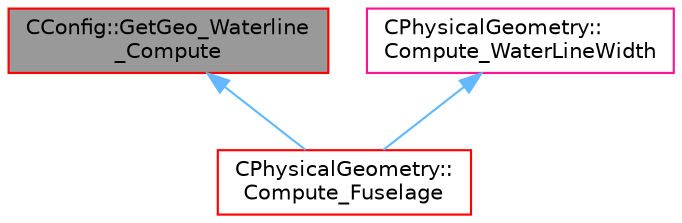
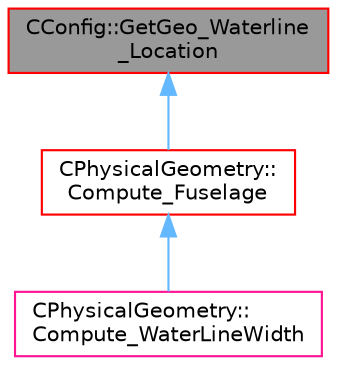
node "CConfig::GetGeo_Waterline _Compute": label "CConfig::GetGeo_Waterline _Compute" -> "CConfig::GetGeo_Waterline _Location"
edge "CPhysicalGeometry:: Compute_Fuselage" -> "CPhysicalGeometry:: Compute_WaterLineWidth": reversed
